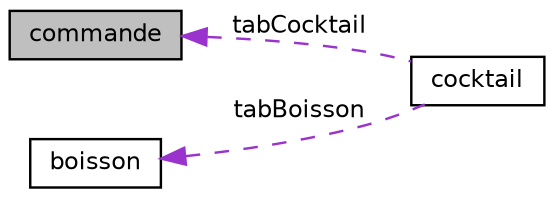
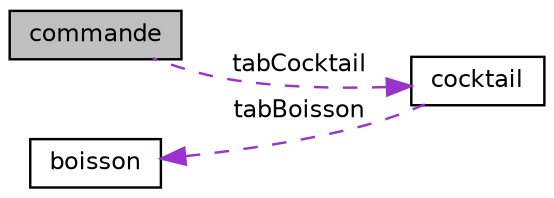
edge "cocktail" -> "commande": reversed
